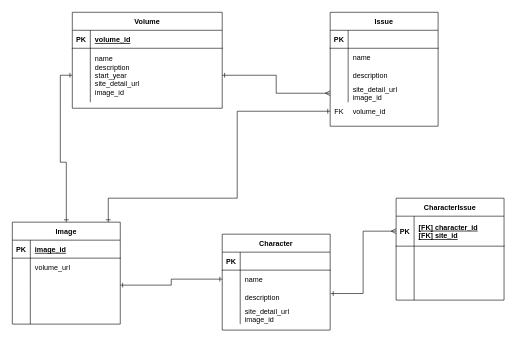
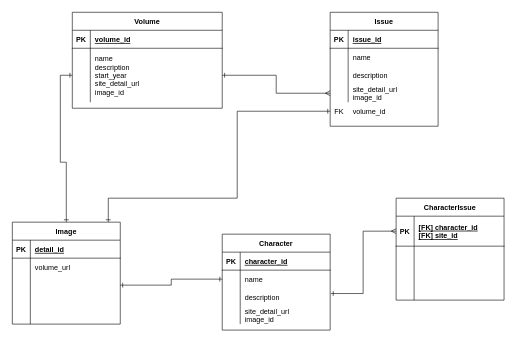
node "issue_id": added
node "image_id": label "image_id" -> "detail_id"
node "character_id": added
